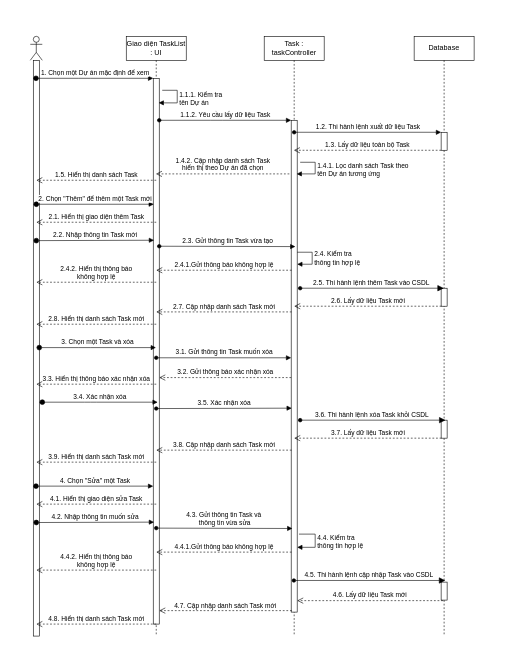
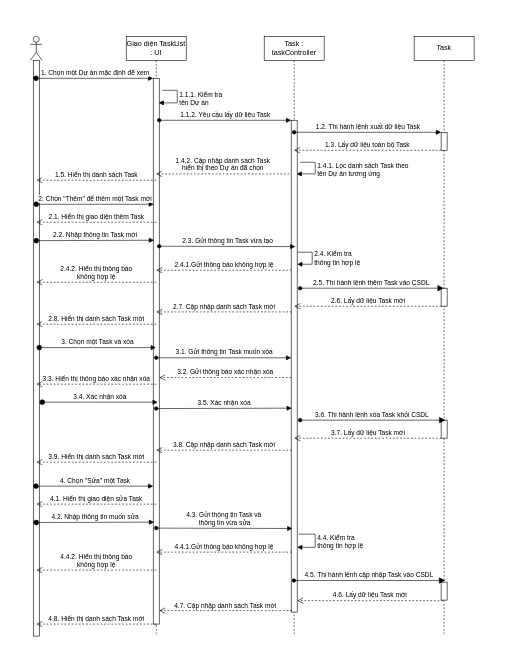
node "Database": label "Database" -> "Task"
